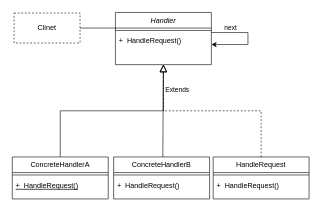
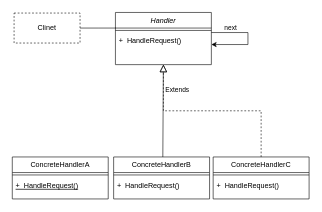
edge "ConcreteHandlerA" -> "Handler": removed
node "HandleRequest": label "HandleRequest" -> "ConcreteHandlerC"
